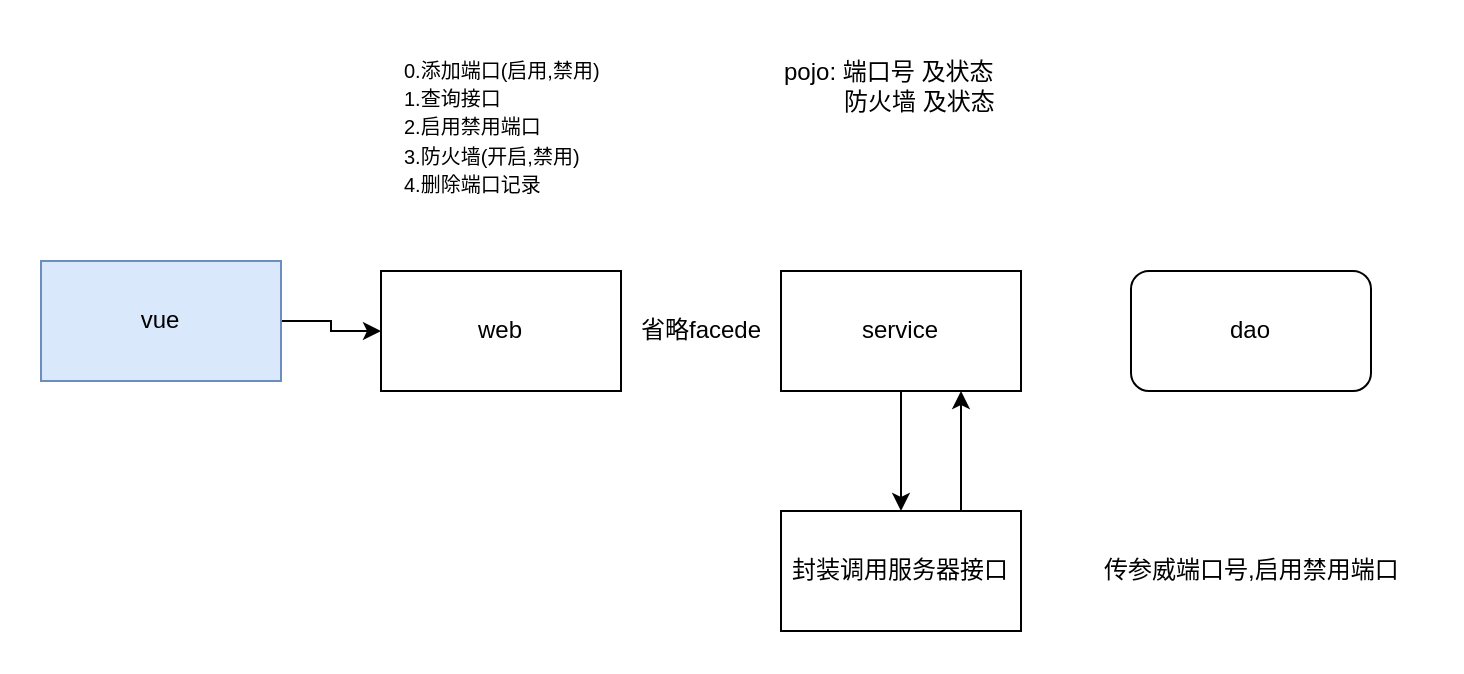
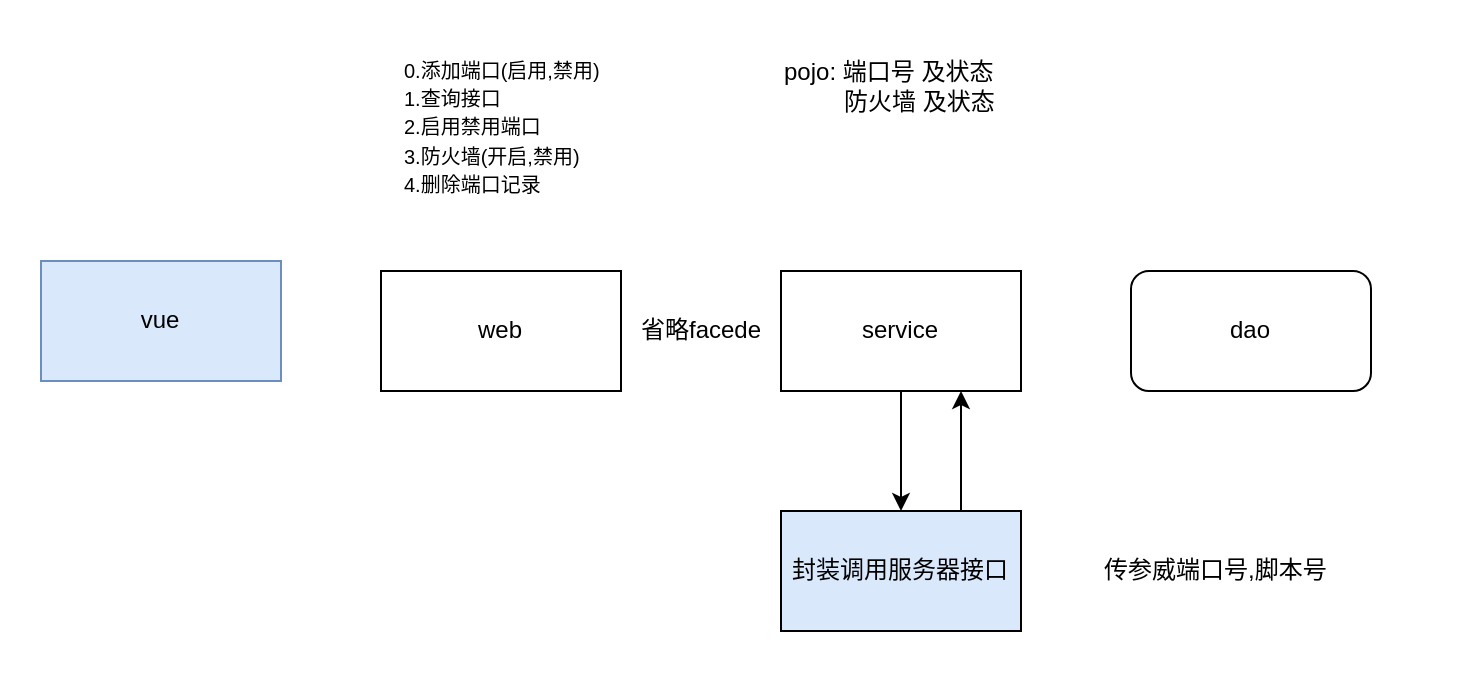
edge "vue" -> "web": removed
node "封装调用服务器接口": fillcolor #ffffff -> #dae8fc
node "传参威端口号,启用禁用端口": label "传参威端口号,启用禁用端口" -> "传参威端口号,脚本号"
